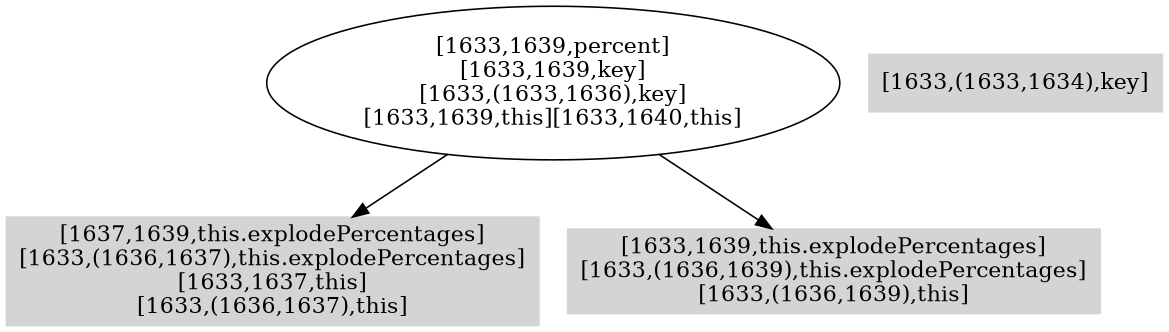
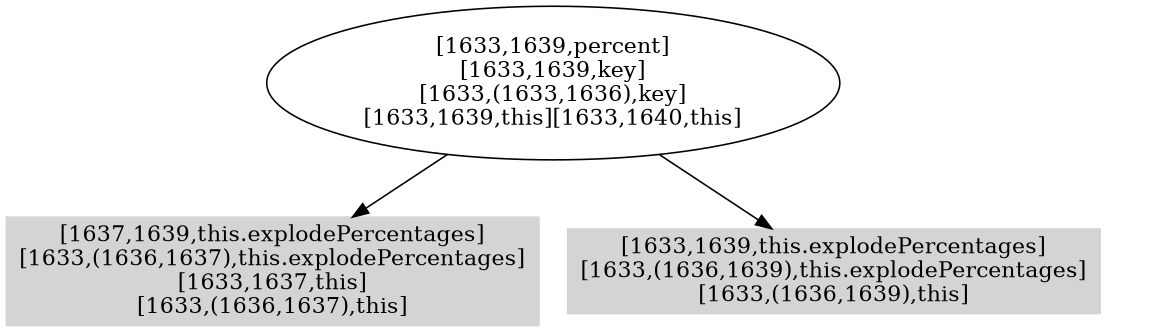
node "[1633,(1633,1634),key]": removed
